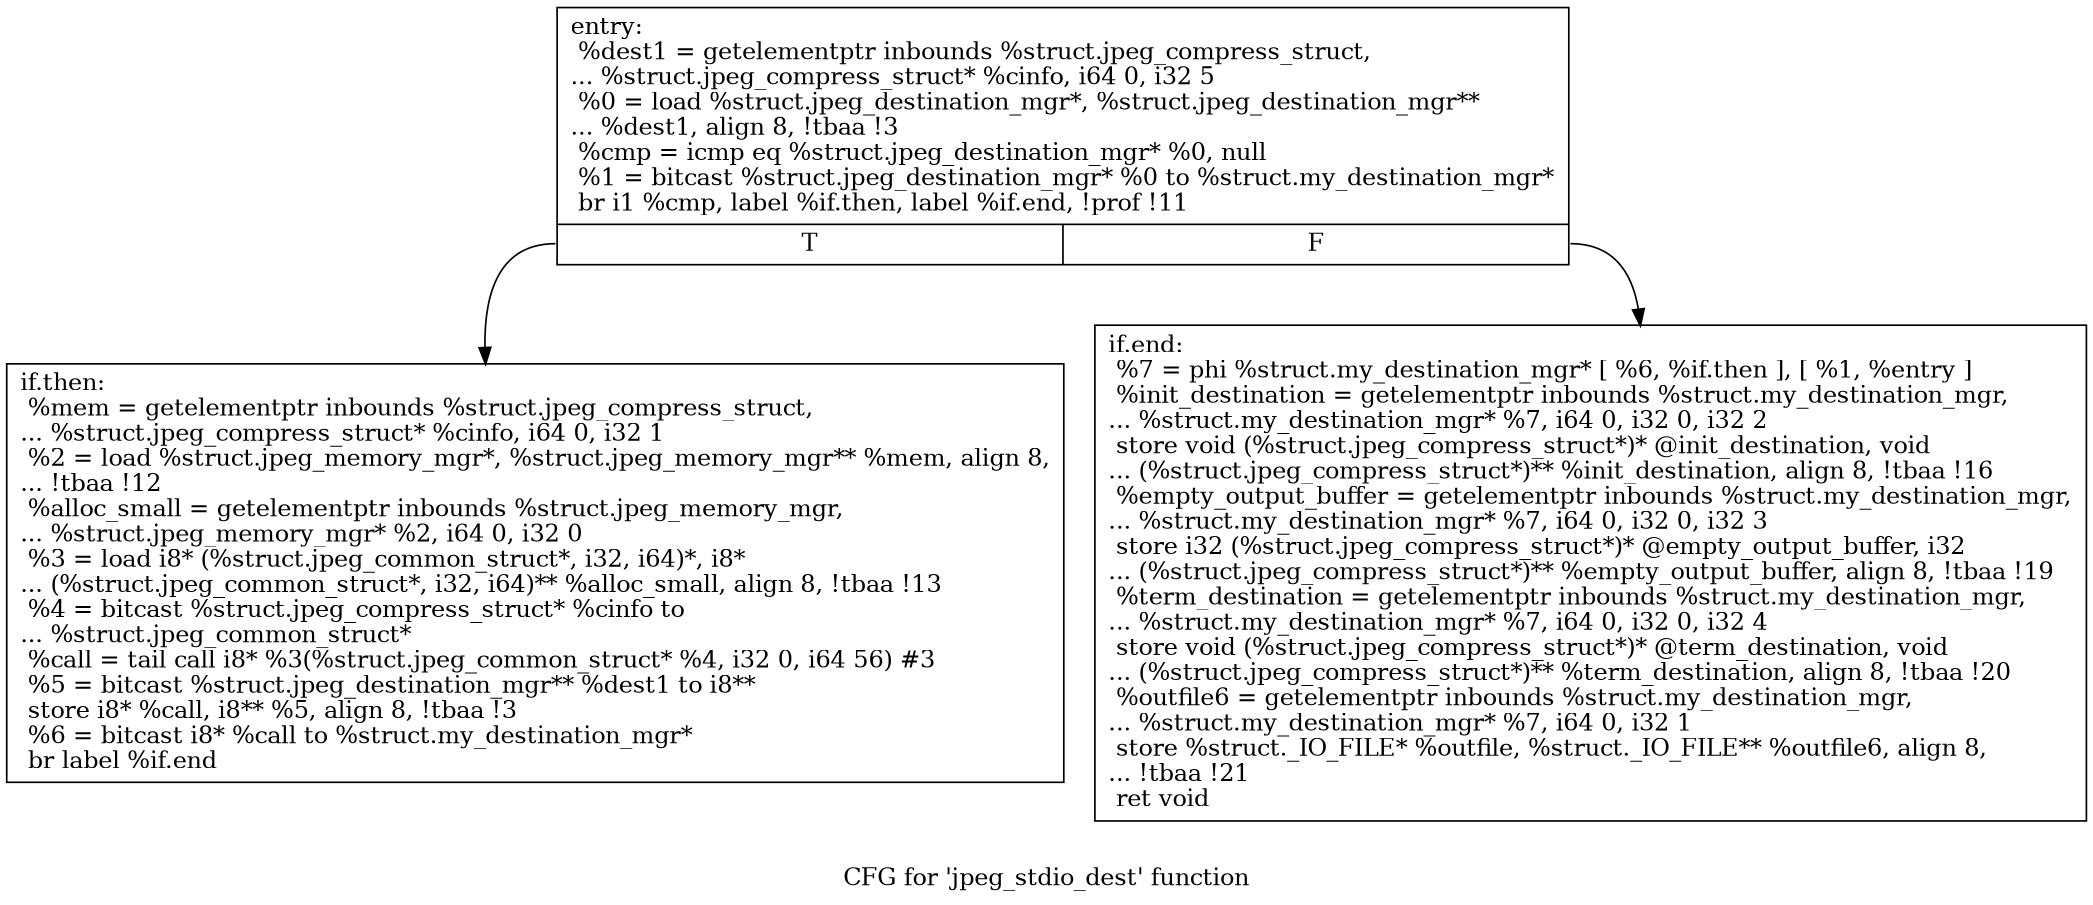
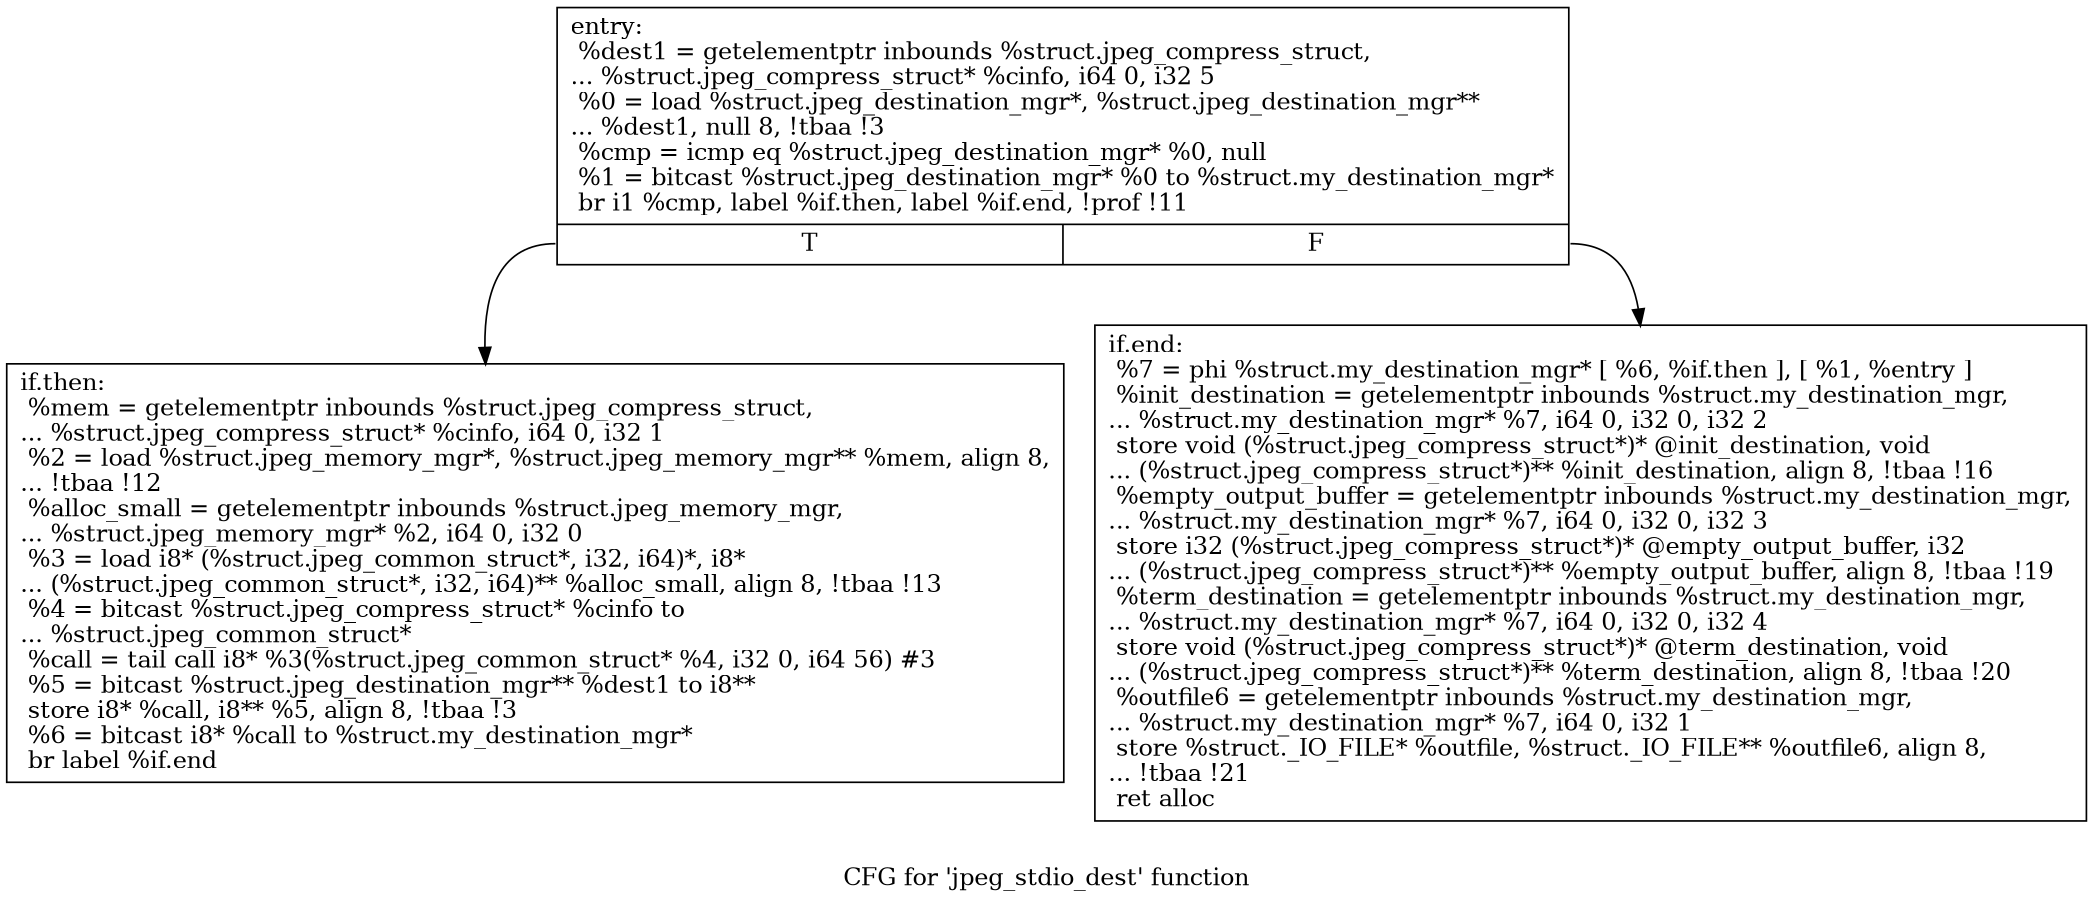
node "entry:": text "... %dest1, align 8, !tbaa !3" -> "... %dest1, null 8, !tbaa !3"
node "if.end:": text "ret void" -> "ret alloc"
